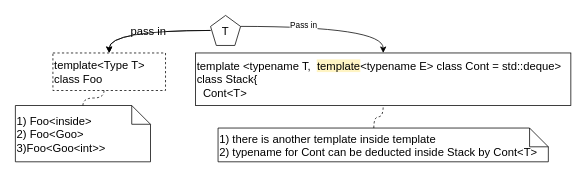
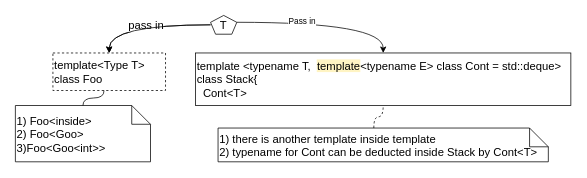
node "T": size 30x30 -> 26x19
edge "template<Type T>class Foo" -- "1) Foo<inside> 2) Foo<Goo> 3)Foo<Goo<int>>": style dashed -> solid
